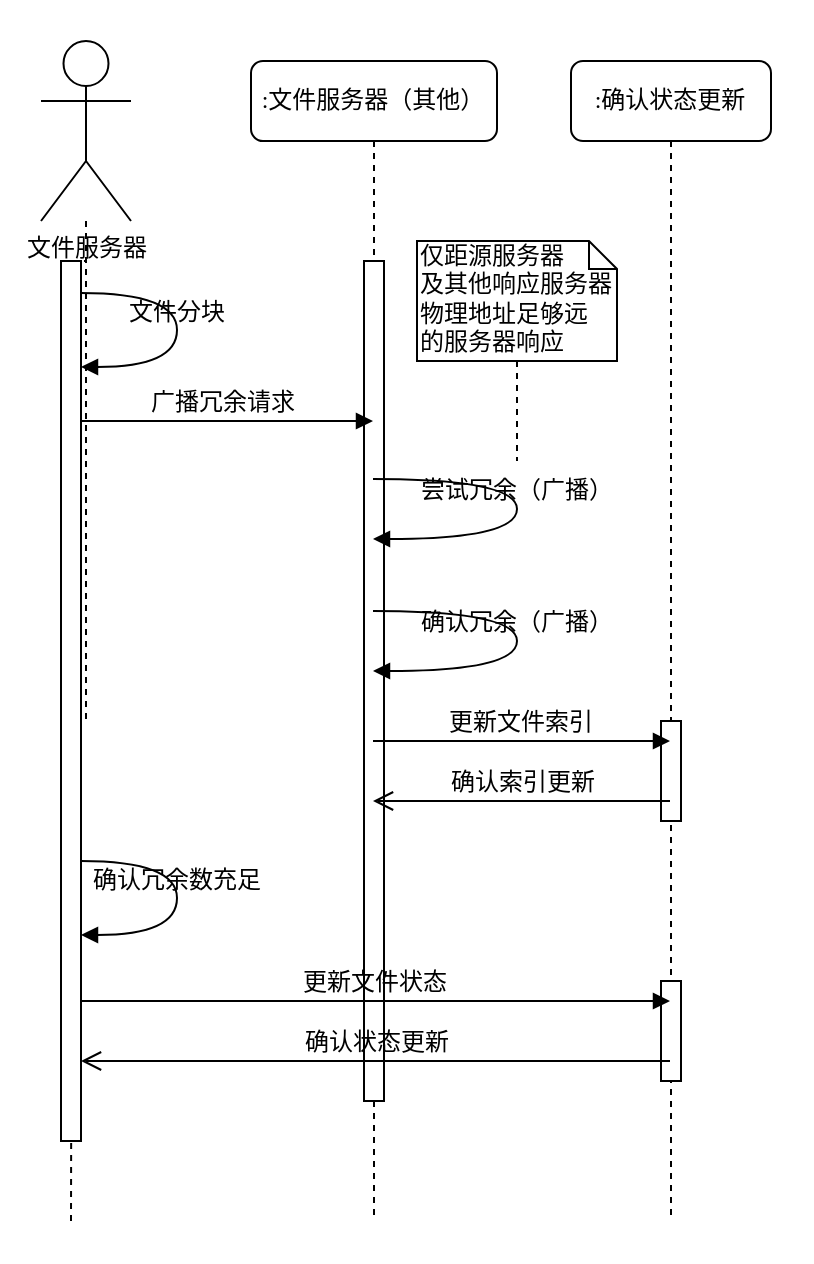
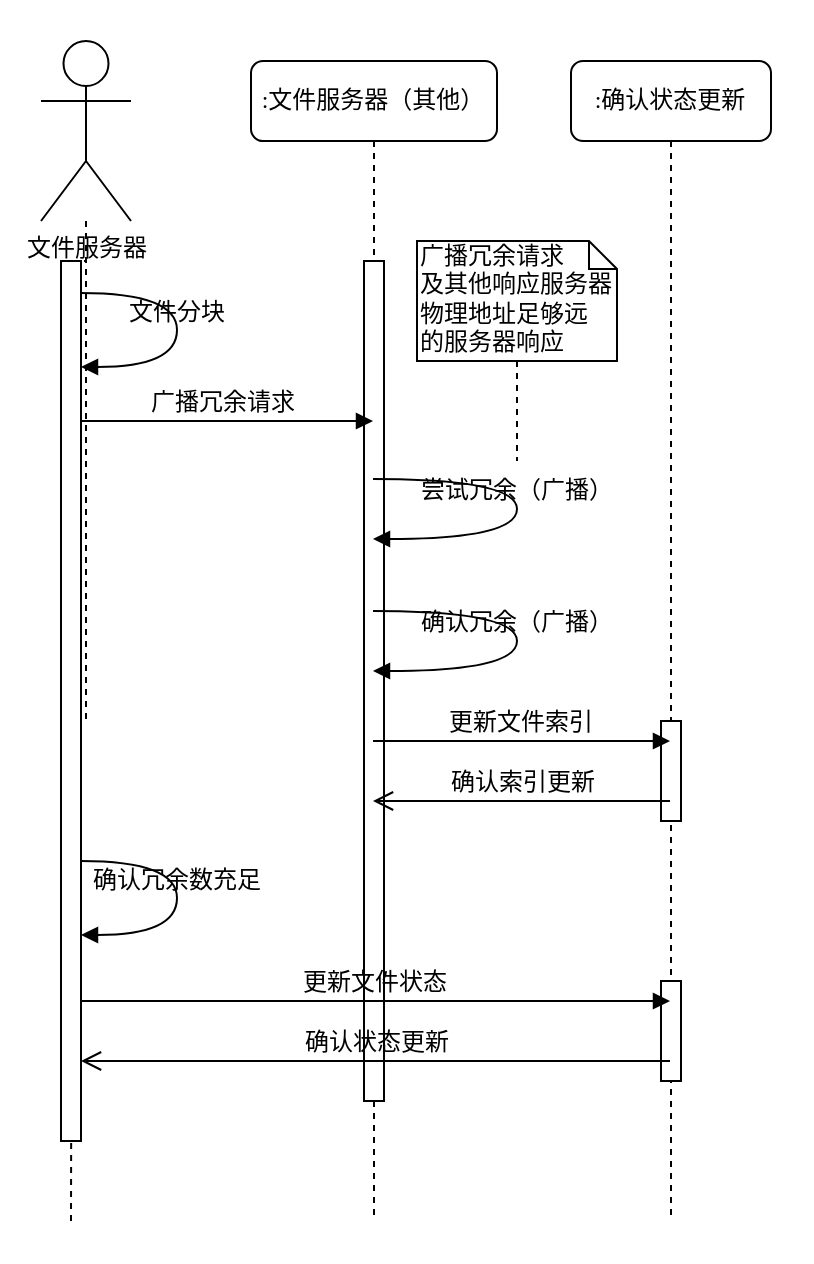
node "仅距源服务器 及其他响应服务器 物理地址足够远 的服务器响应": label "仅距源服务器 及其他响应服务器 物理地址足够远 的服务器响应" -> "广播冗余请求 及其他响应服务器 物理地址足够远 的服务器响应"
